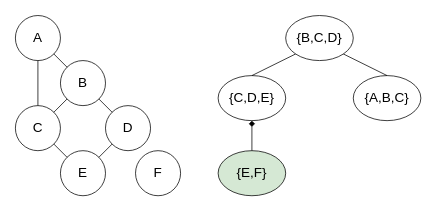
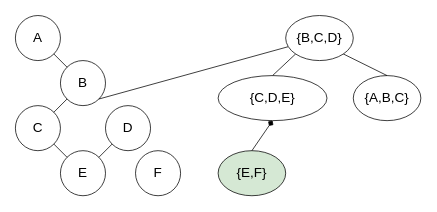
edge "A" -- "C": removed
node "{C,D,E}": size 68x45 -> 109x45
edge "B" -- "D": now "B" -- "{B,C,D}"
